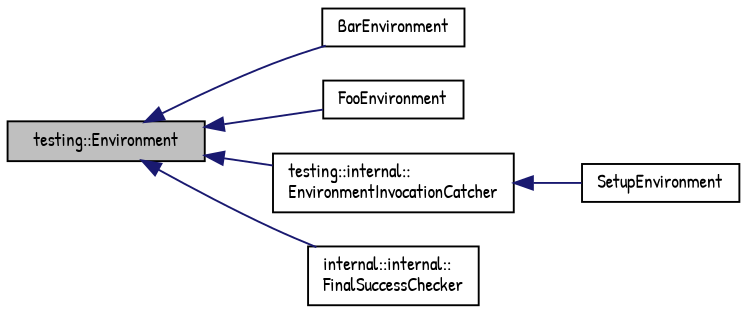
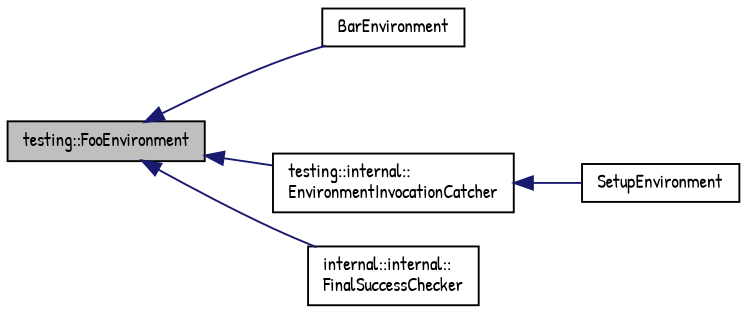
node "FooEnvironment": removed
node "testing::Environment": label "testing::Environment" -> "testing::FooEnvironment"
